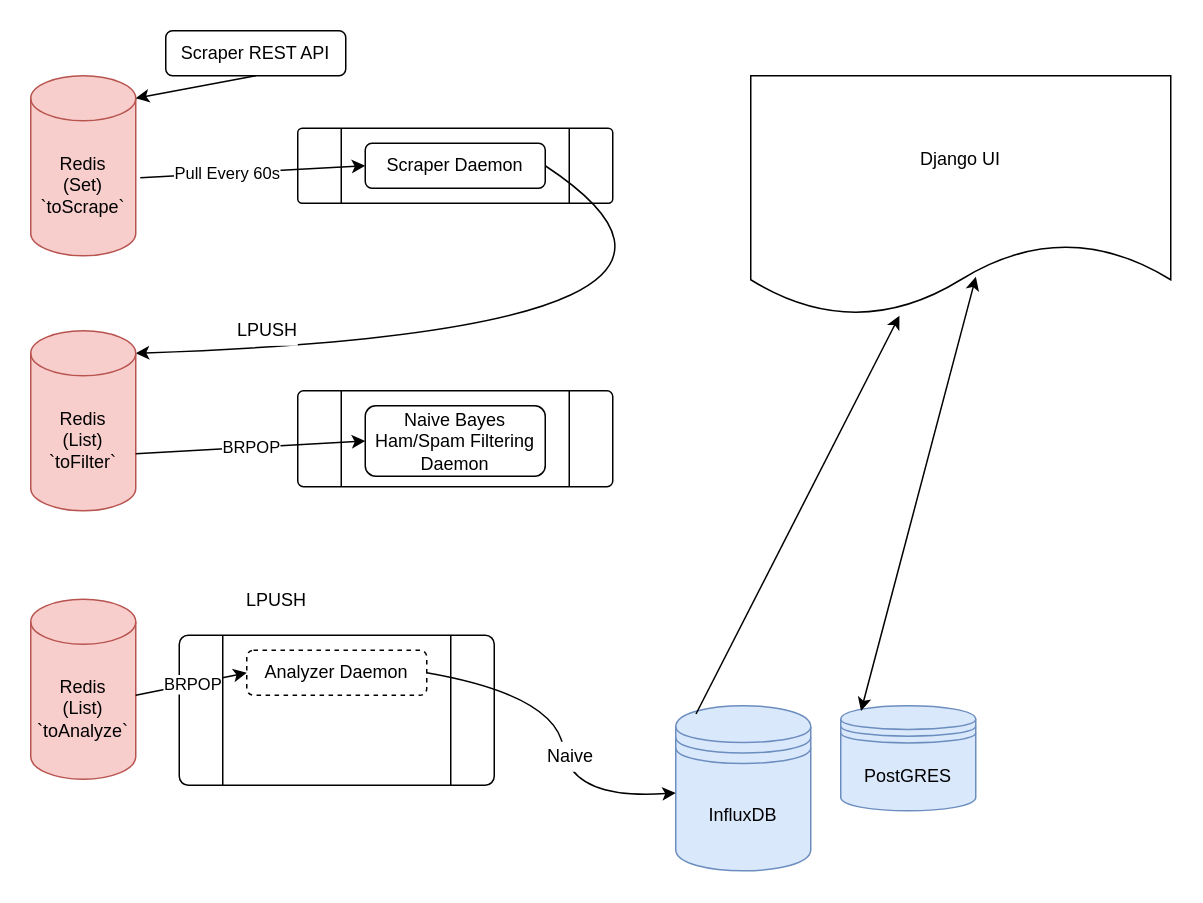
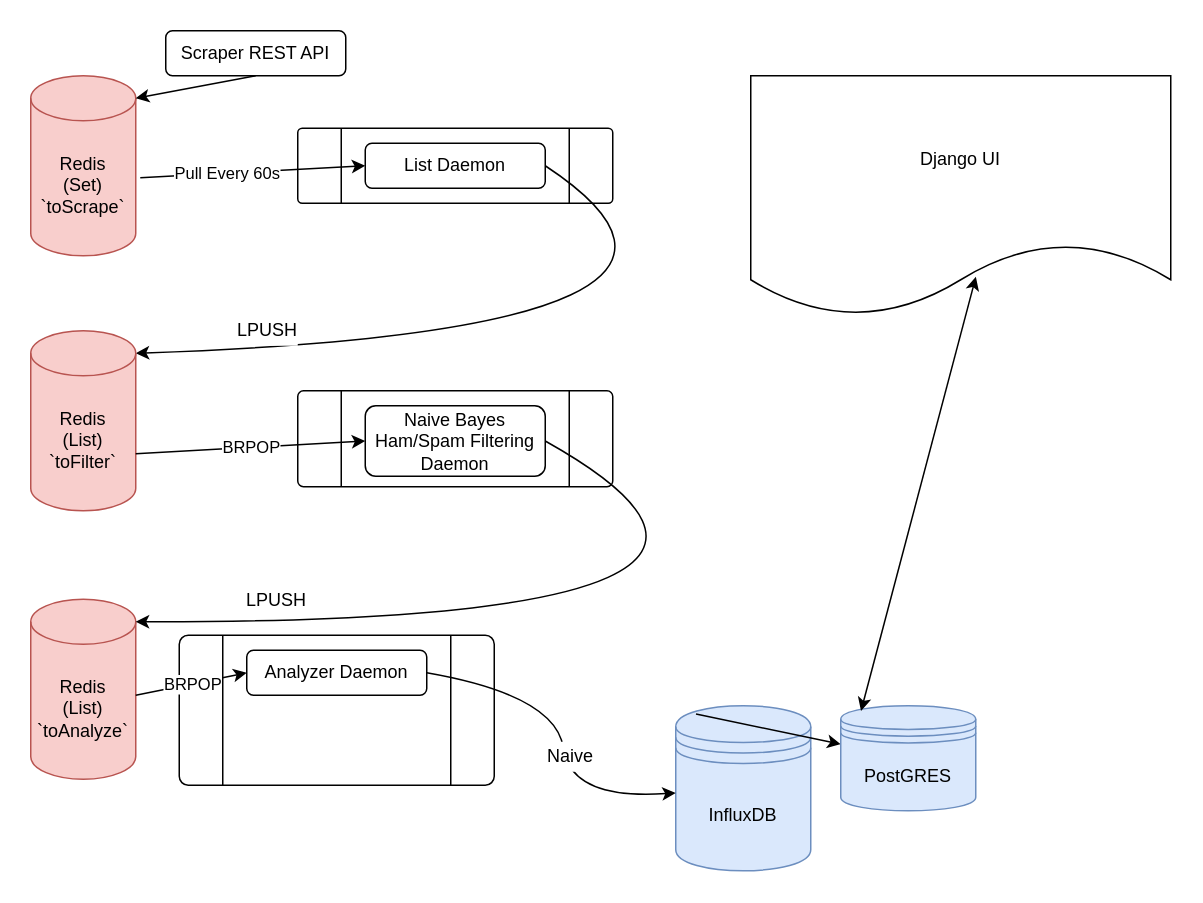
node "Scraper Daemon": label "Scraper Daemon" -> "List Daemon"
edge "InfluxDB" -> "Django UI": now "InfluxDB" -> "PostGRES"
edge "Naive Bayes Ham/Spam Filtering Daemon" -> "Redis (List) `toAnalyze`": added
node "Analyzer Daemon": style dashed -> solid
